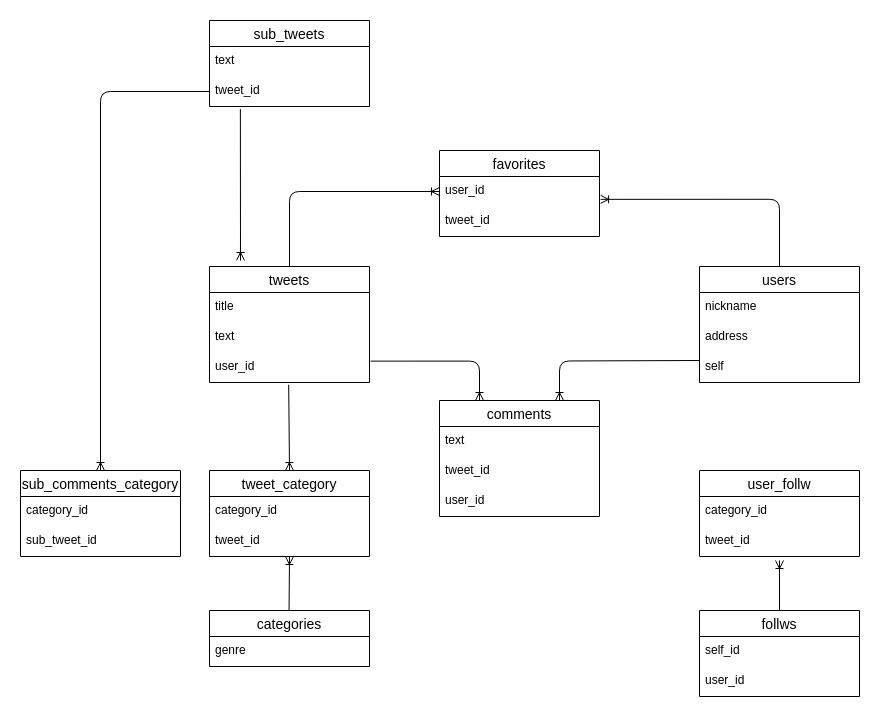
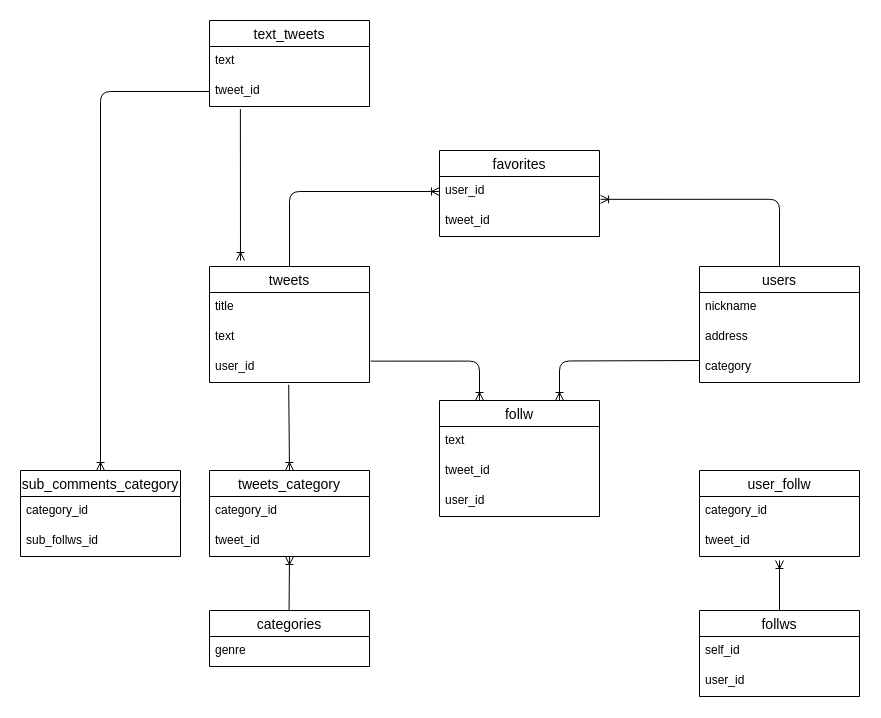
node "sub_tweets": label "sub_tweets" -> "text_tweets"
node "self": label "self" -> "category"
node "comments": label "comments" -> "follw"
node "tweet_category": label "tweet_category" -> "tweets_category"
node "sub_tweet_id": label "sub_tweet_id" -> "sub_follws_id"
